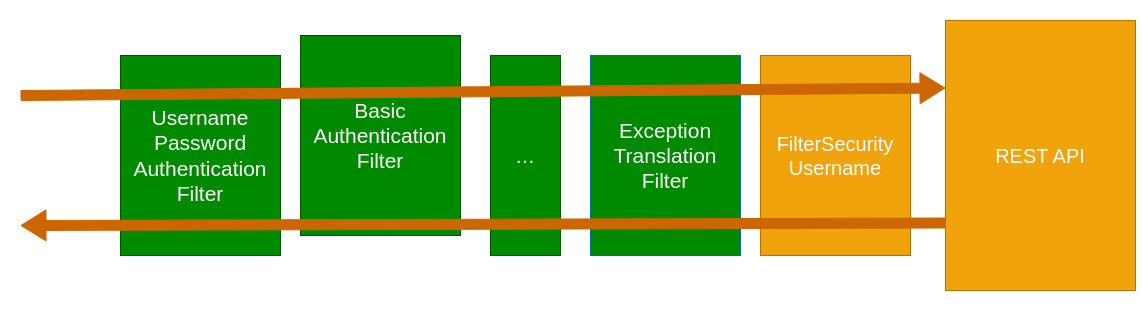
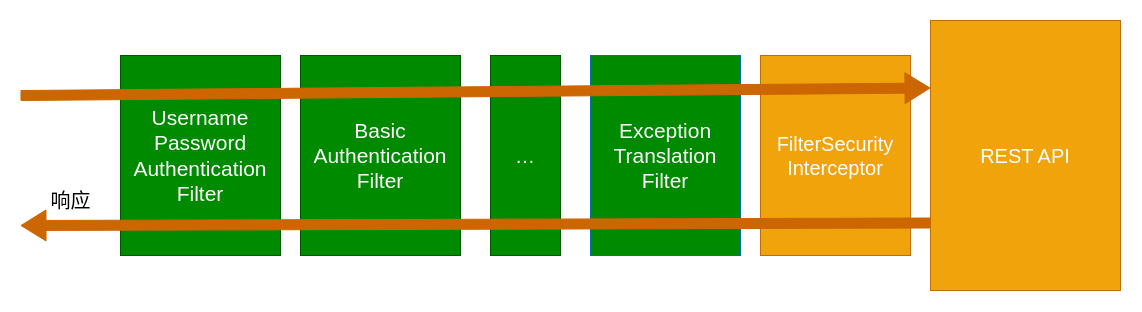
node "Basic Authentication Filter": moved (381, 136) -> (381, 156)
node "FilterSecurity Username": label "FilterSecurity Username" -> "FilterSecurity Interceptor"
node "REST API": moved (1041, 156) -> (1026, 156)
node "响应": added
